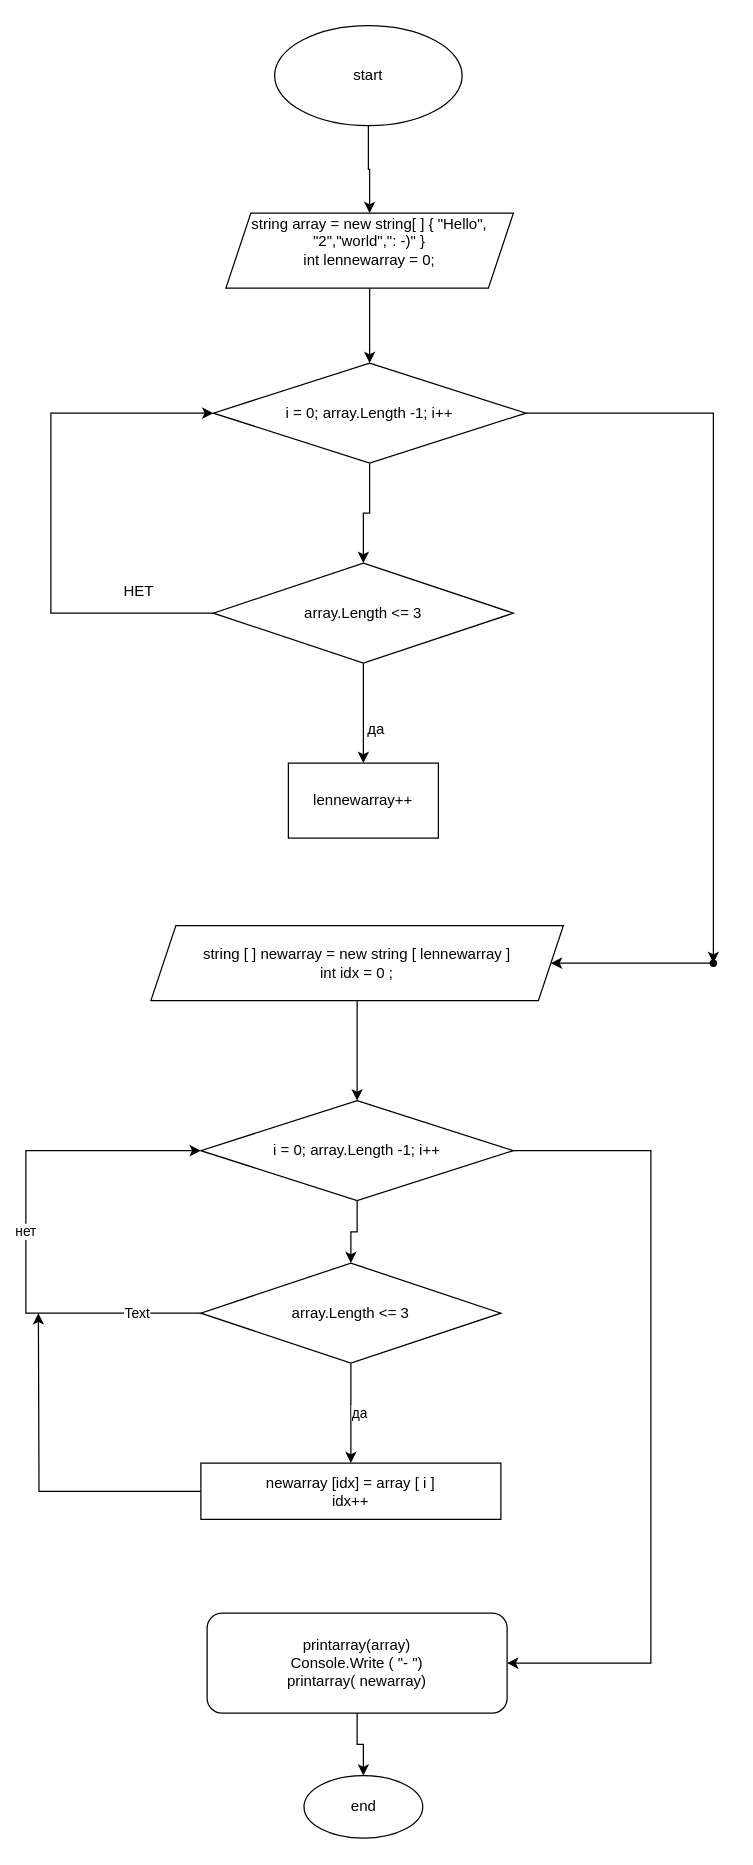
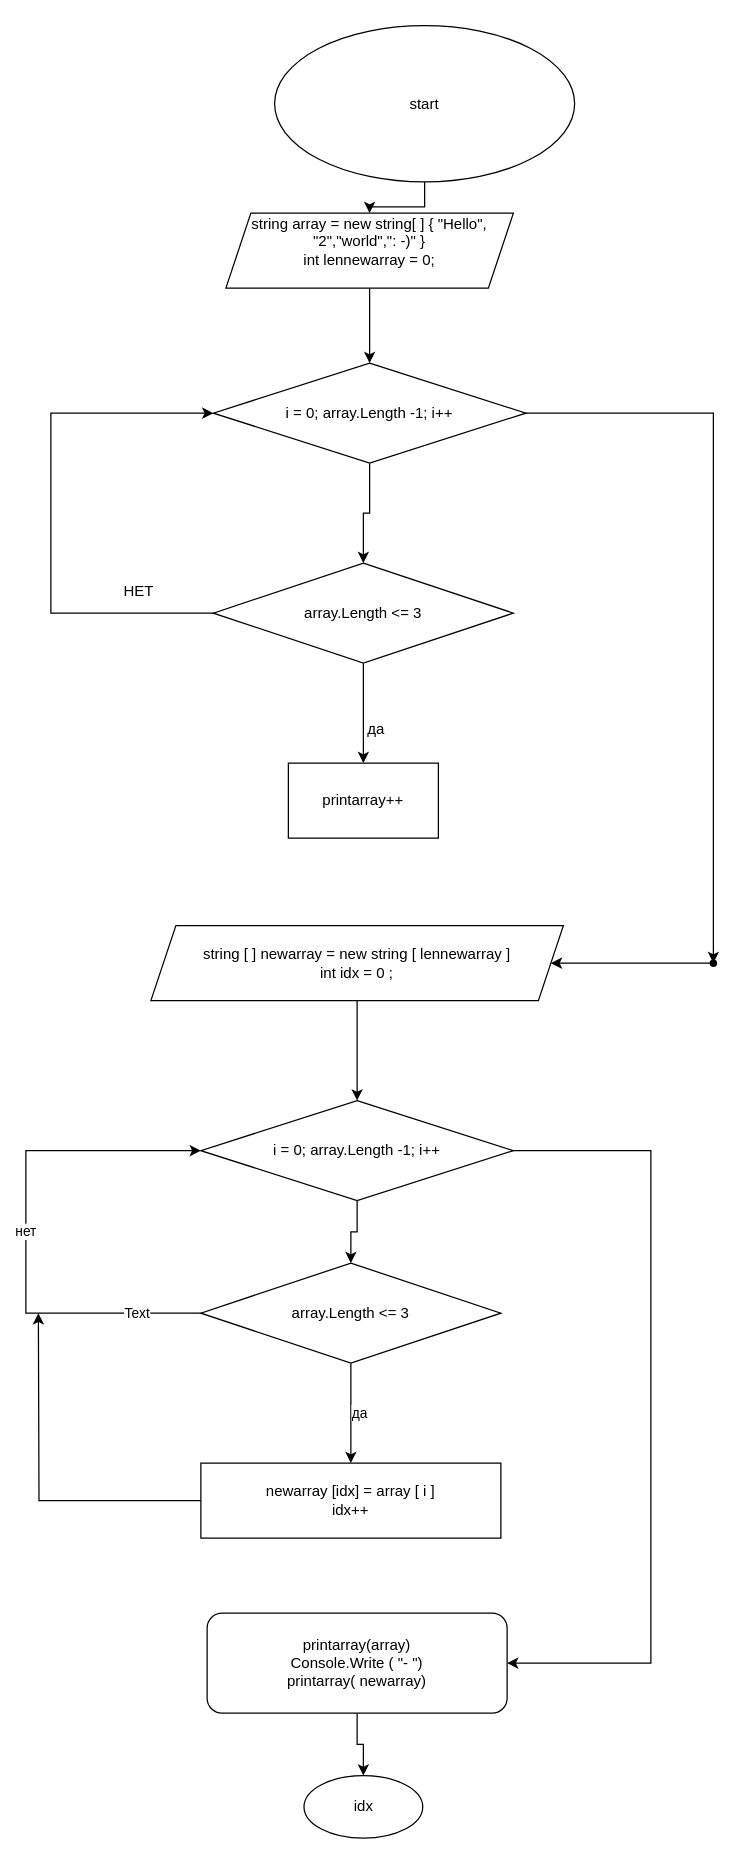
node "start": size 188x100 -> 300x156
node "lennewarray++": label "lennewarray++" -> "printarray++"
node "newarray [idx] = array [ i ] idx++": size 300x56 -> 300x75
node "end": label "end" -> "idx"
